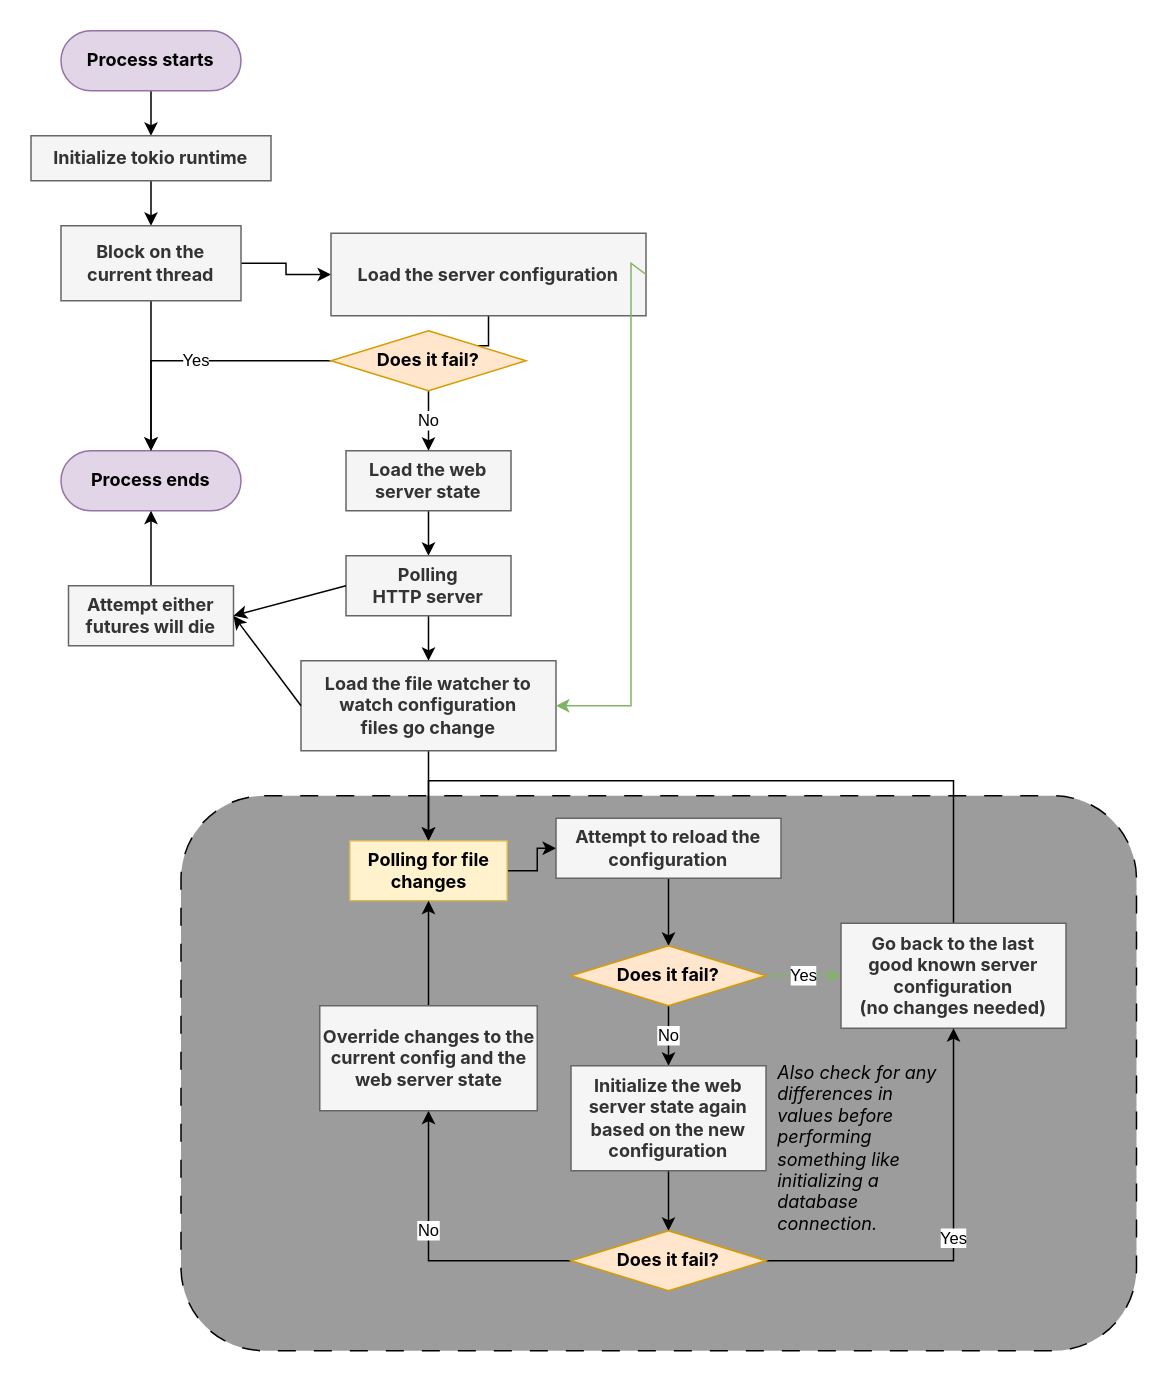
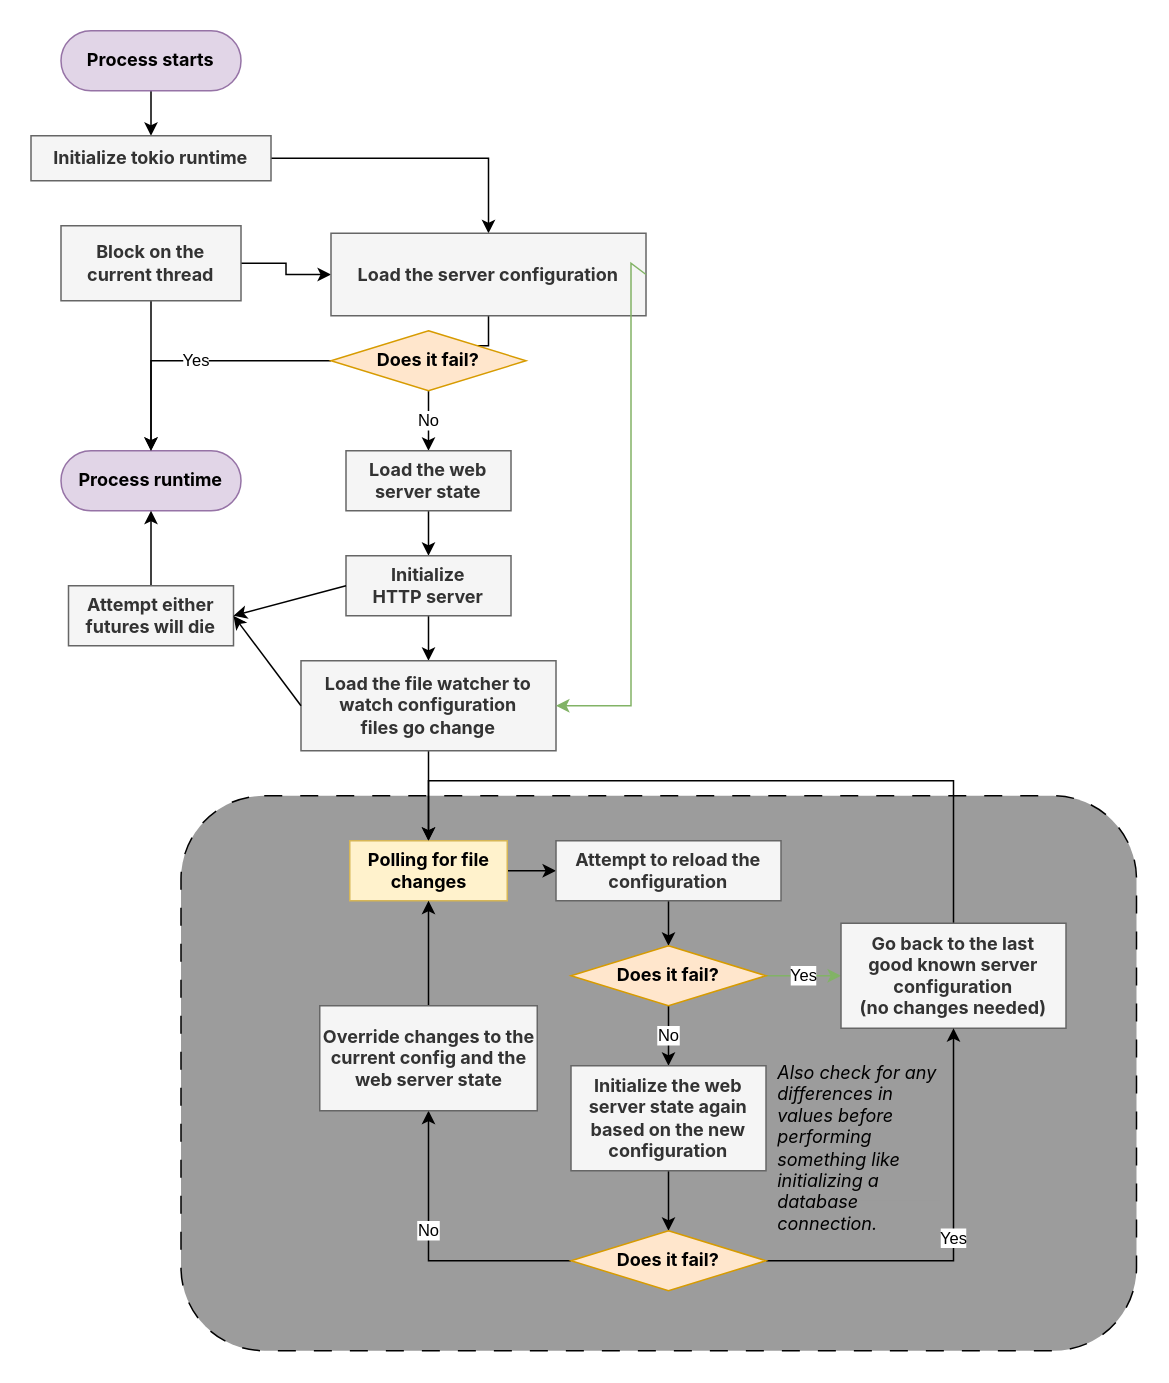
edge "Initialize tokio runtime" -> "Block on the current thread": now "Initialize tokio runtime" -> "Load the server configuration"
node "Process ends": label "Process ends" -> "Process runtime"
node "Polling HTTP server": label "Polling HTTP server" -> "Initialize HTTP server"
node "Attempt to reload the configuration": moved (668, 848) -> (668, 871)
